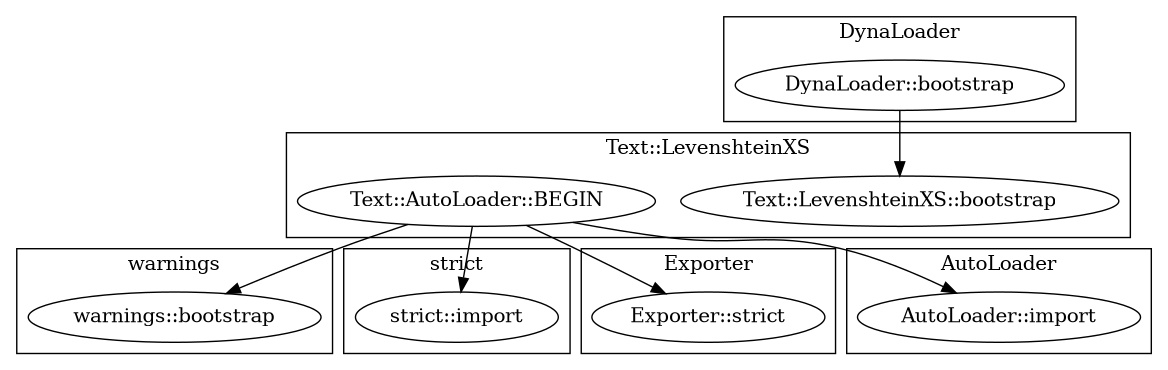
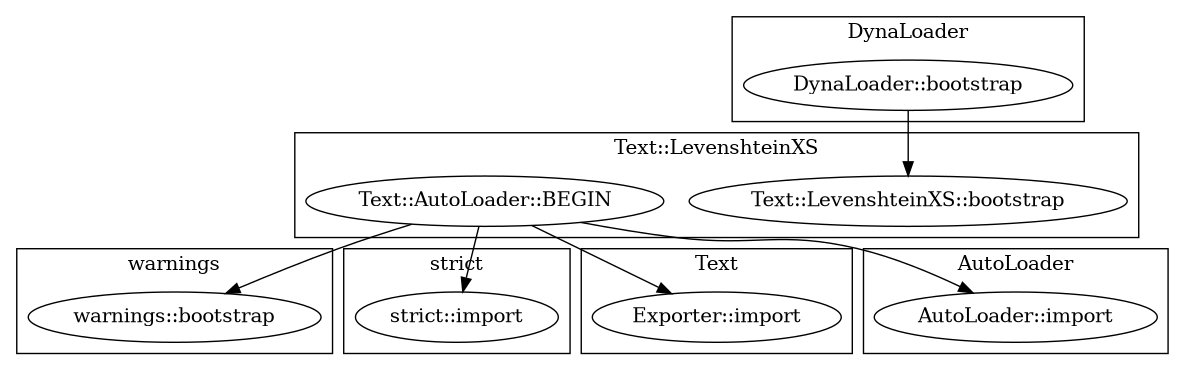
cluster "Exporter": label "Exporter" -> "Text"
node "Exporter::strict": label "Exporter::strict" -> "Exporter::import"
